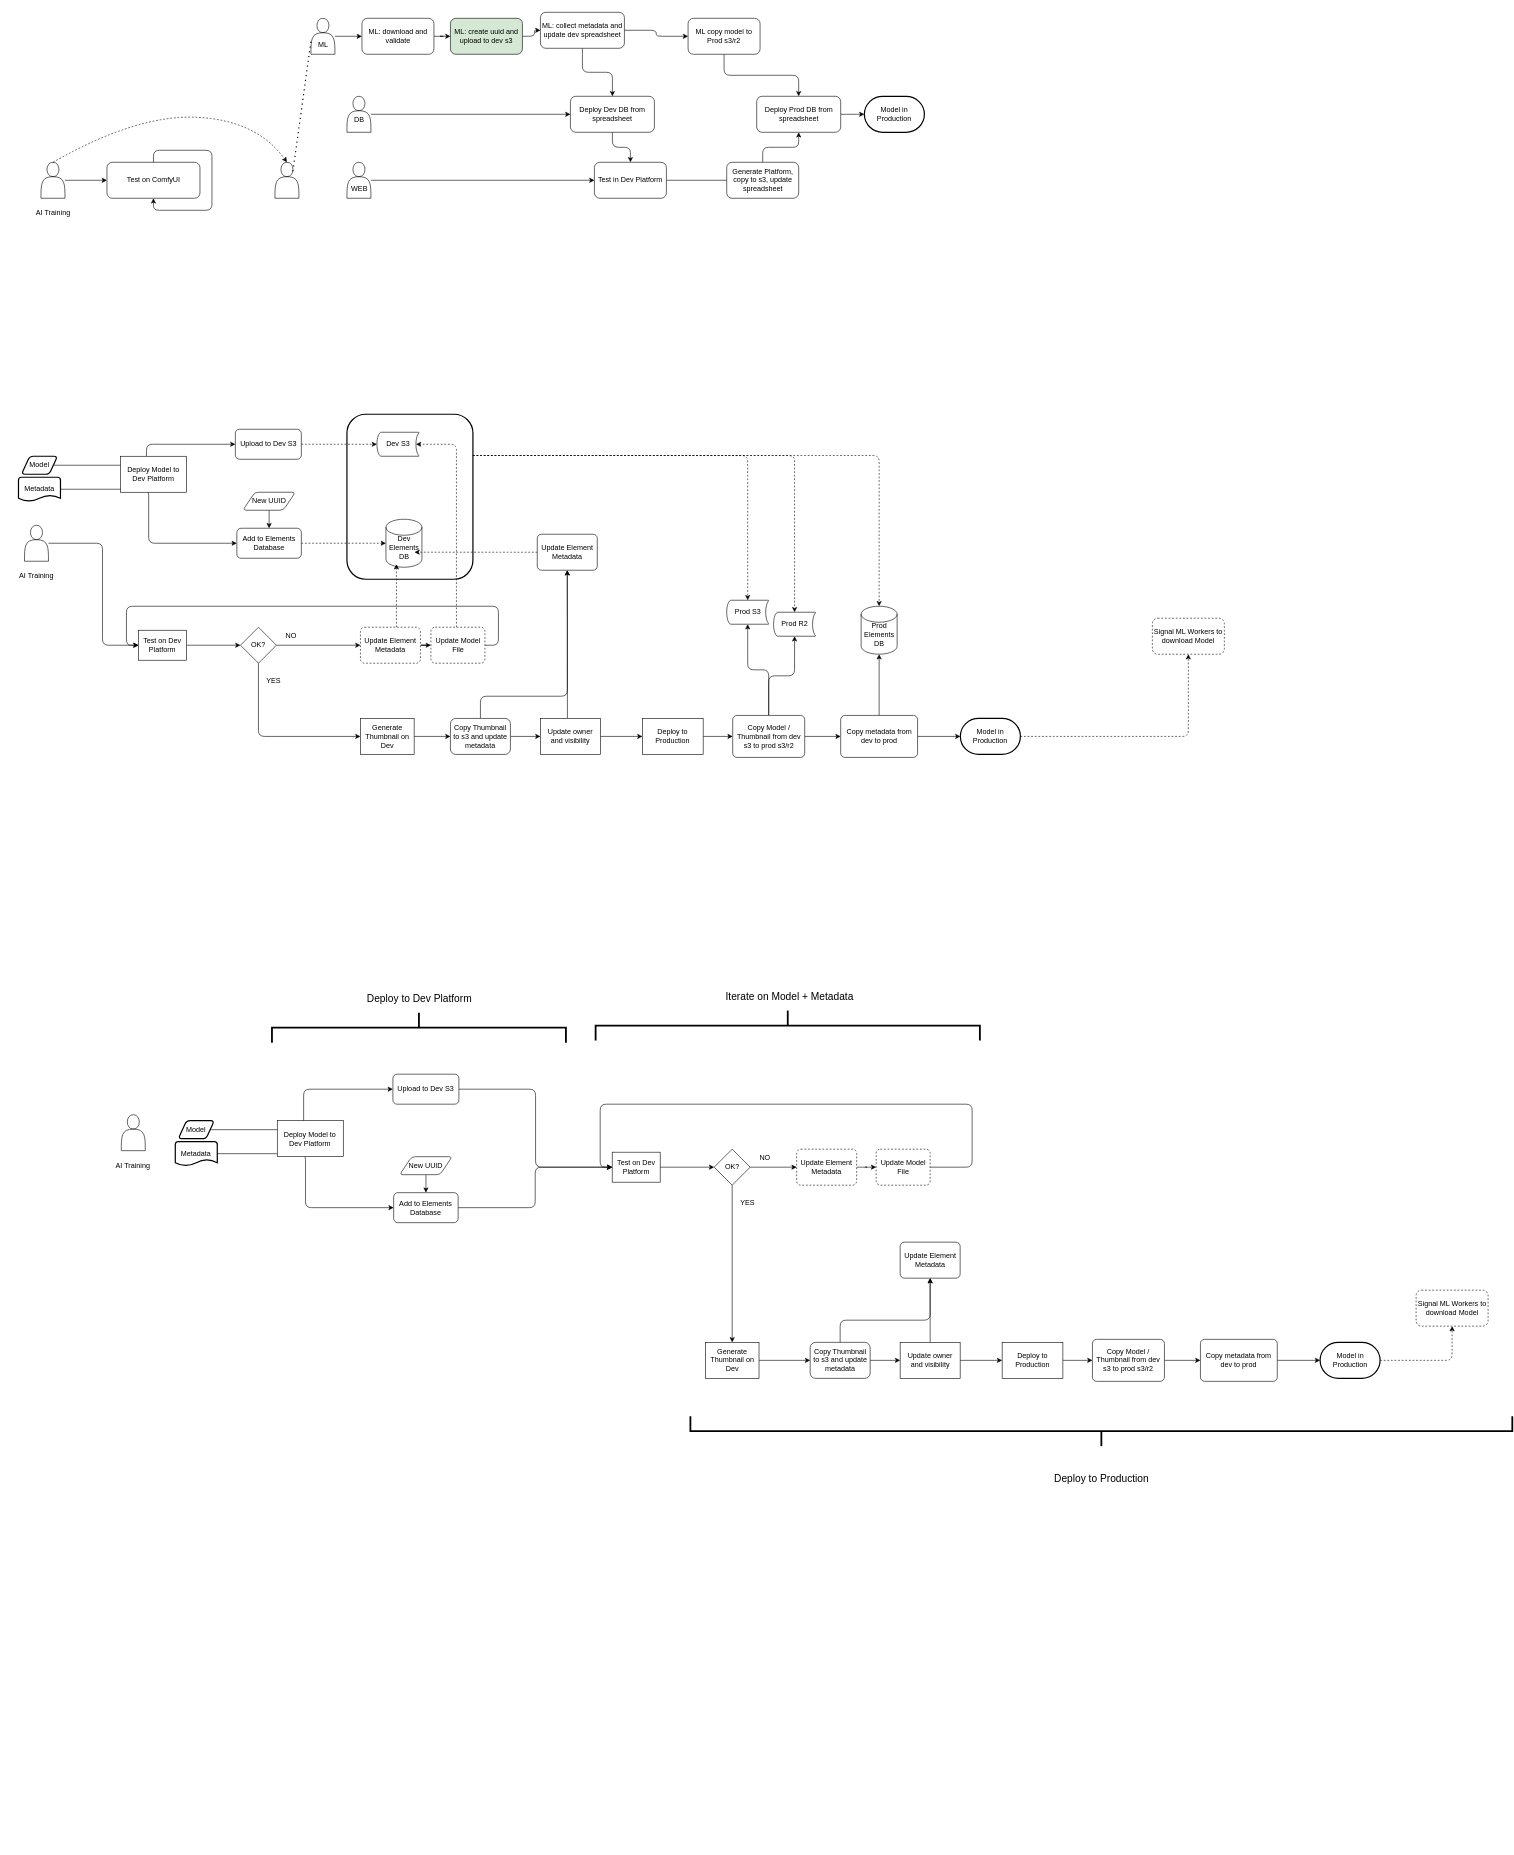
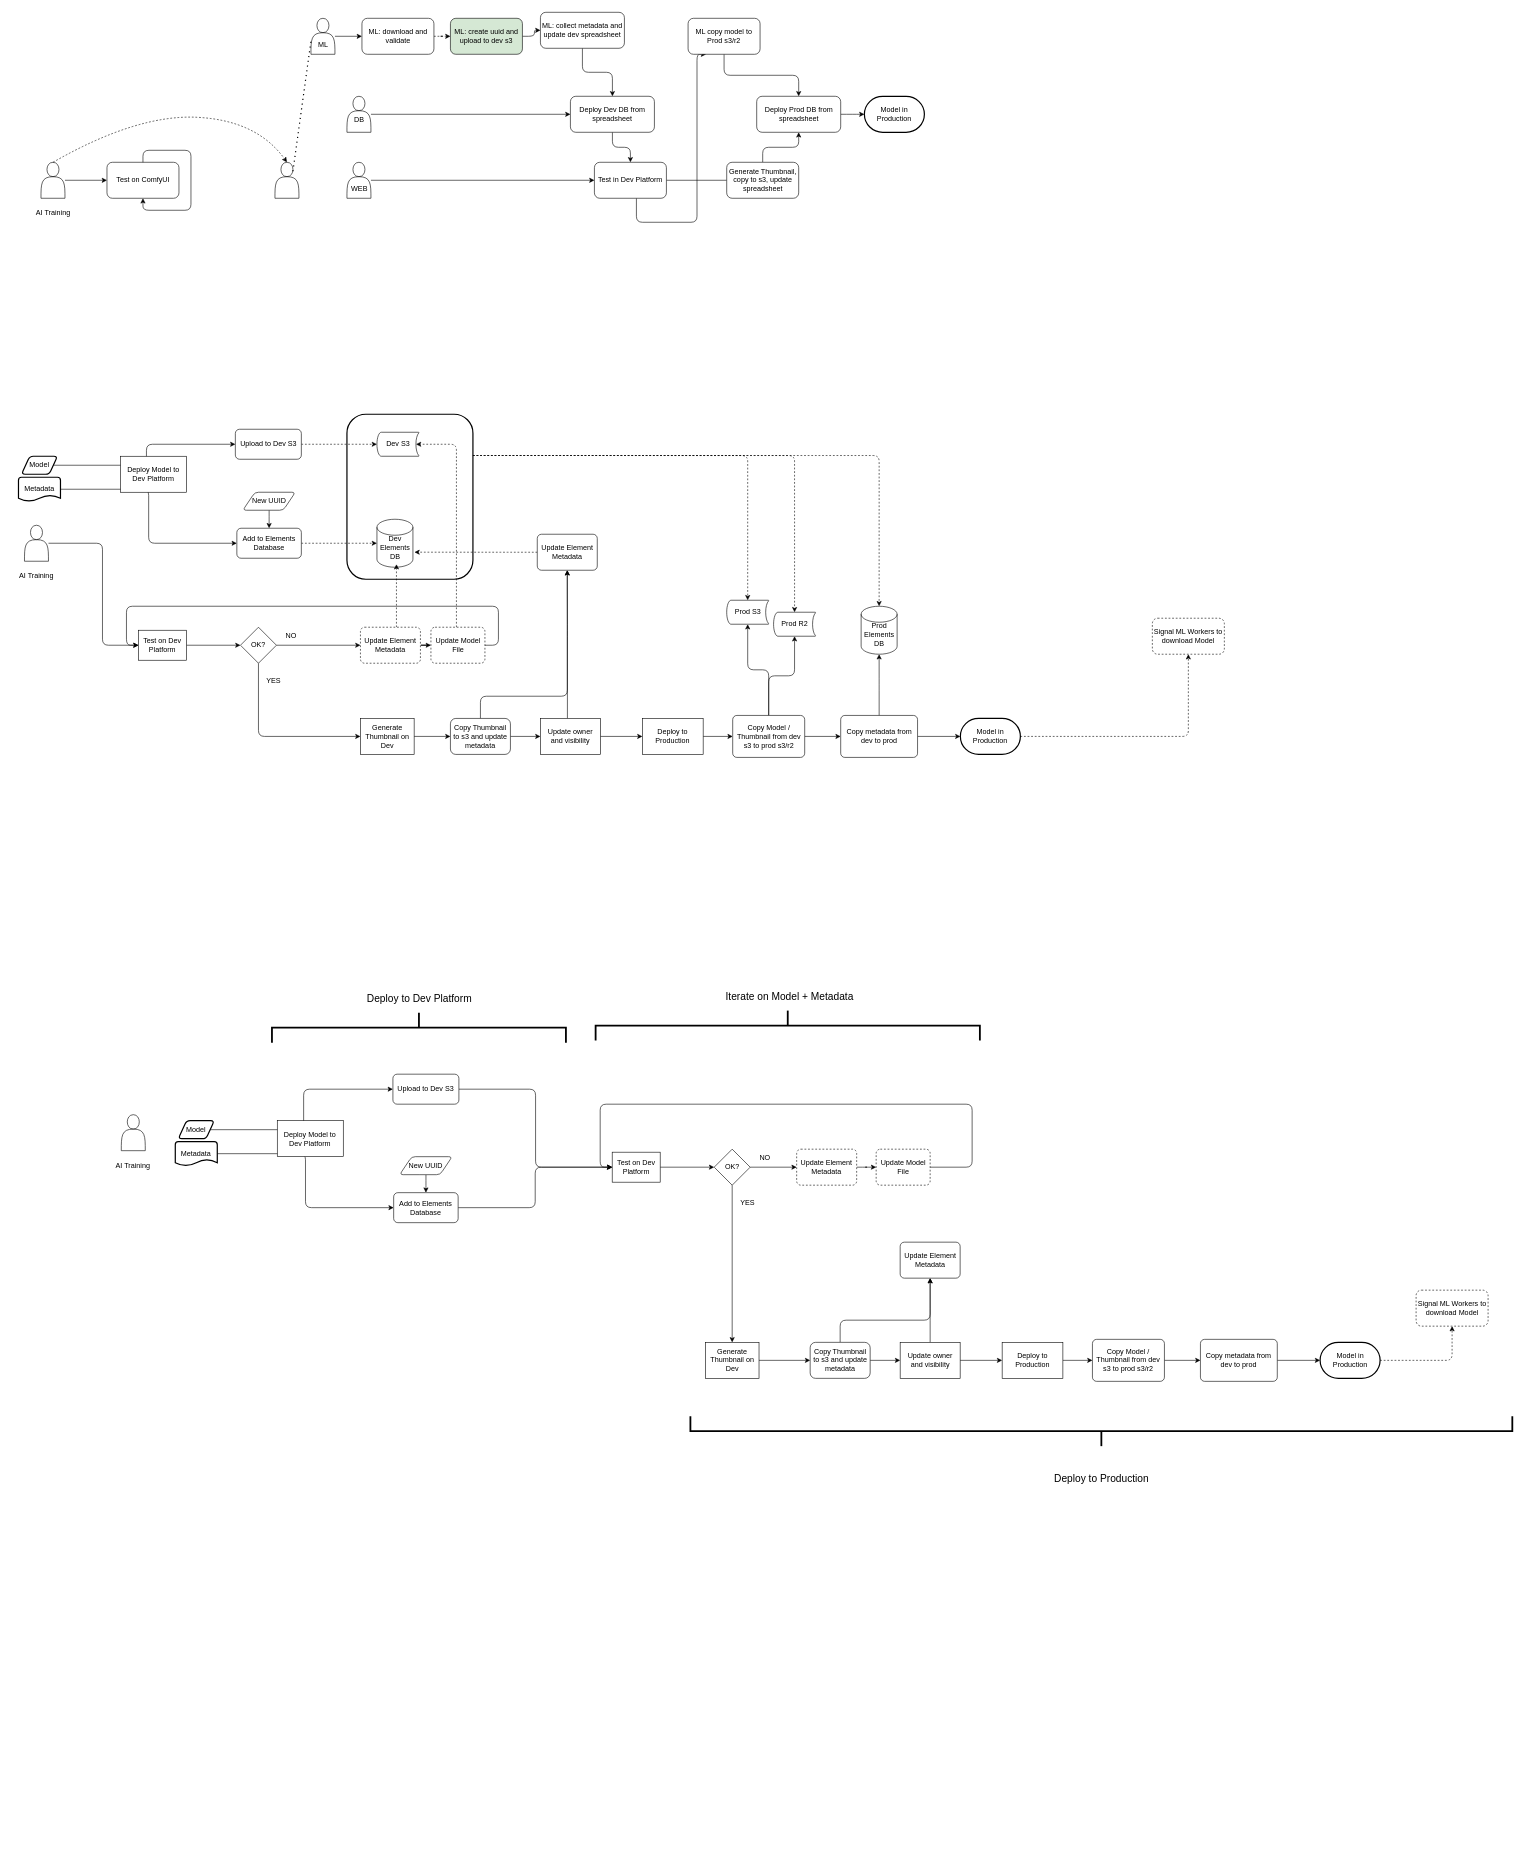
edge "ML: collect metadata and update dev spreadsheet" -> "ML copy model to Prod s3/r2": removed
edge "ML: download and validate" -> "ML: create uuid and upload to dev s3": style solid -> dashed
node "Test on ComfyUI": size 93x36 -> 72x36
node "Generate Platform, copy to s3, update spreadsheet": label "Generate Platform, copy to s3, update spreadsheet" -> "Generate Thumbnail, copy to s3, update spreadsheet"
edge "Test in Dev Platform" -> "ML copy model to Prod s3/r2": added
node "Dev Elements DB": moved (404, 543) -> (395, 543)
